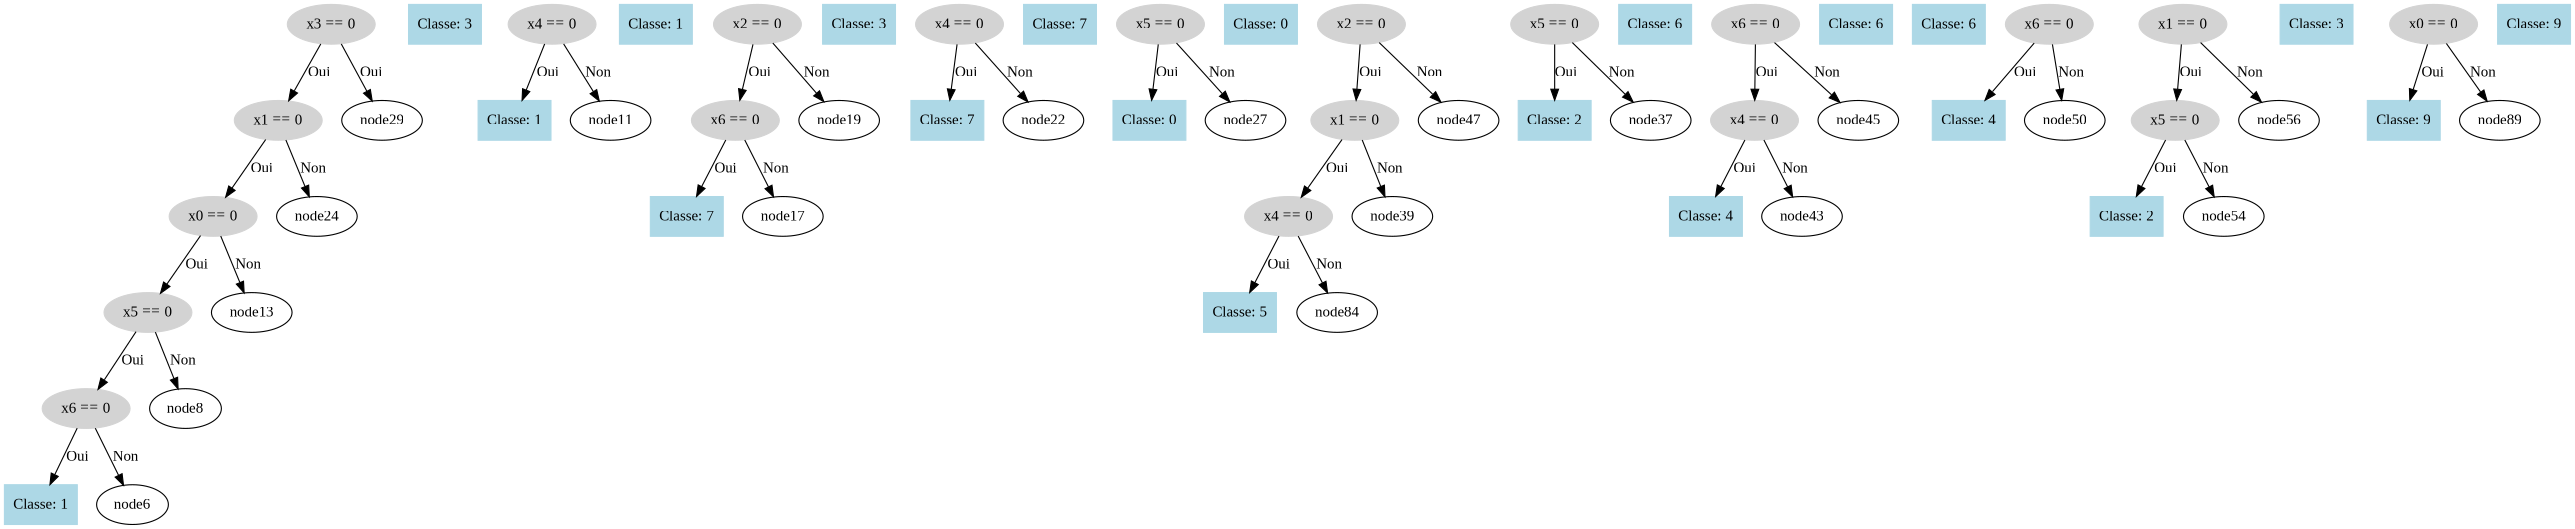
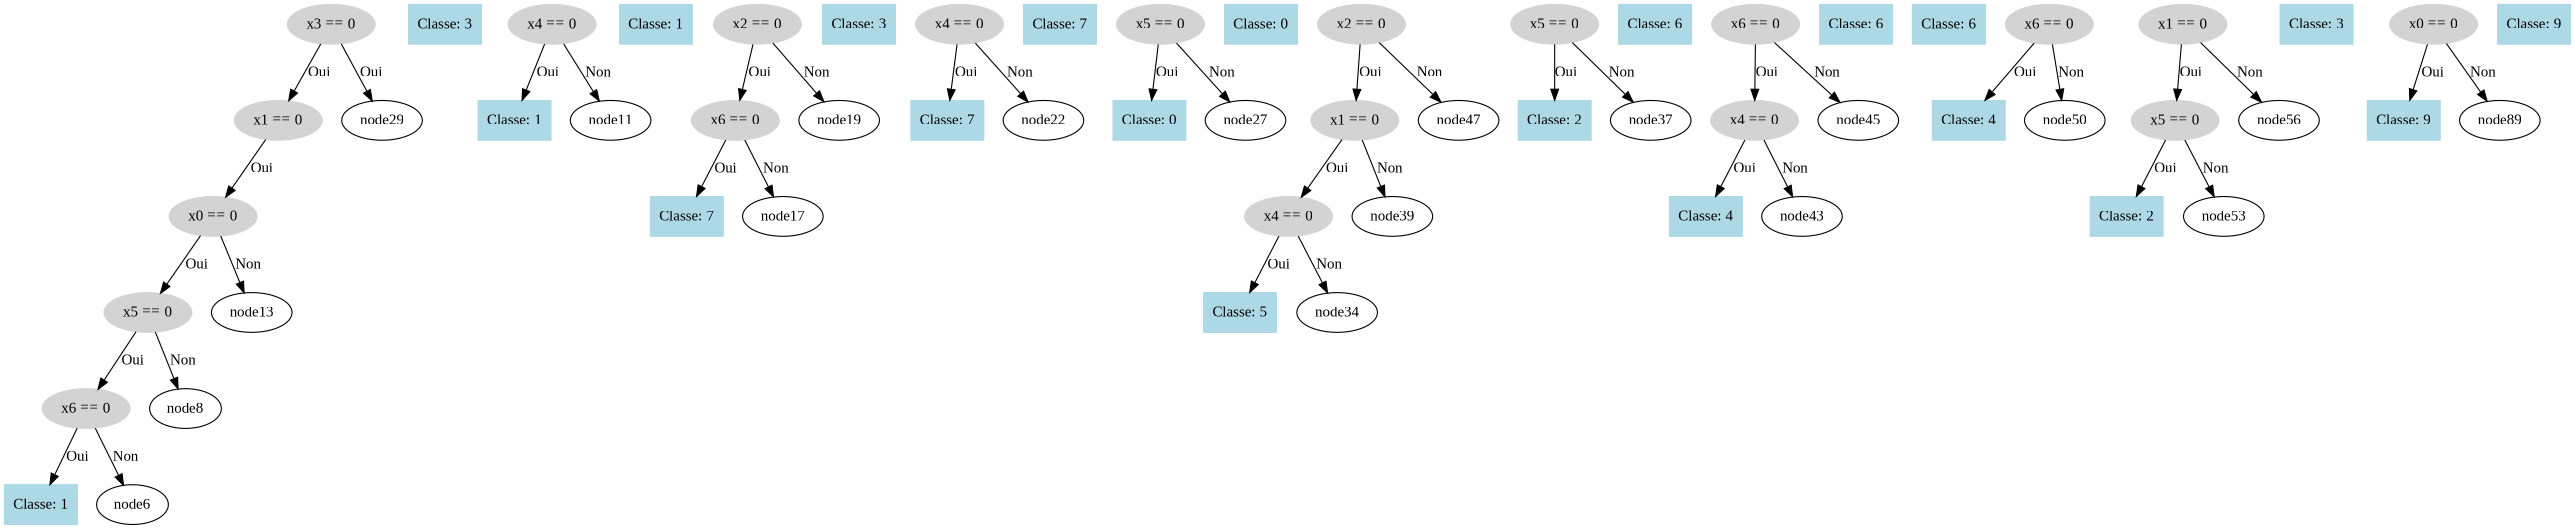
node "node24": removed
node "node54": label "node54" -> "node53"
node "node84": label "node84" -> "node34"
